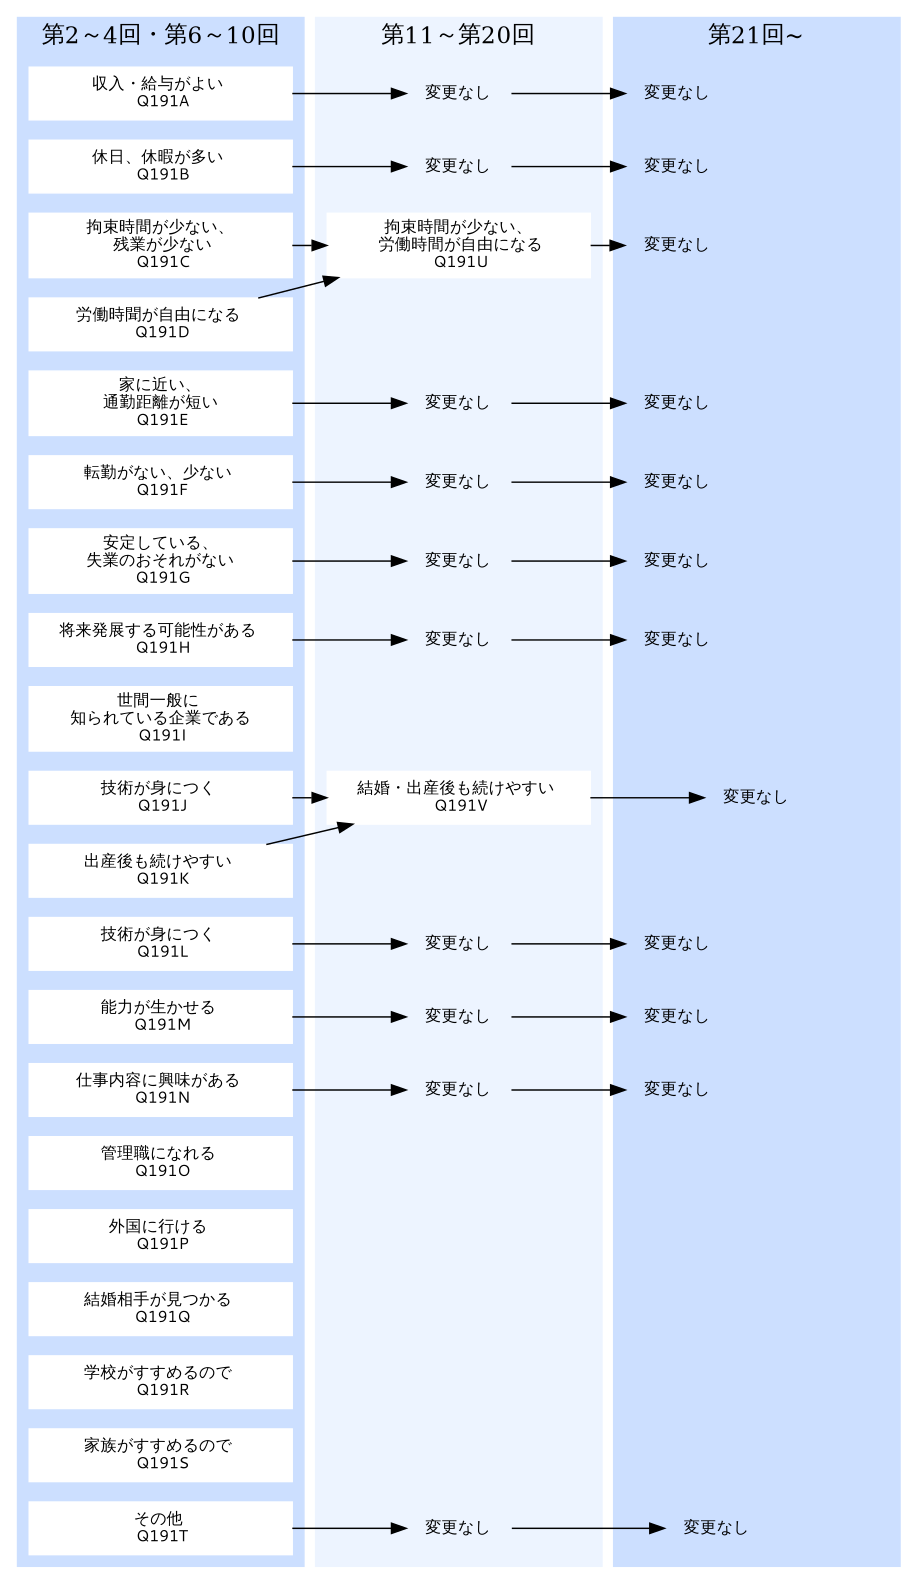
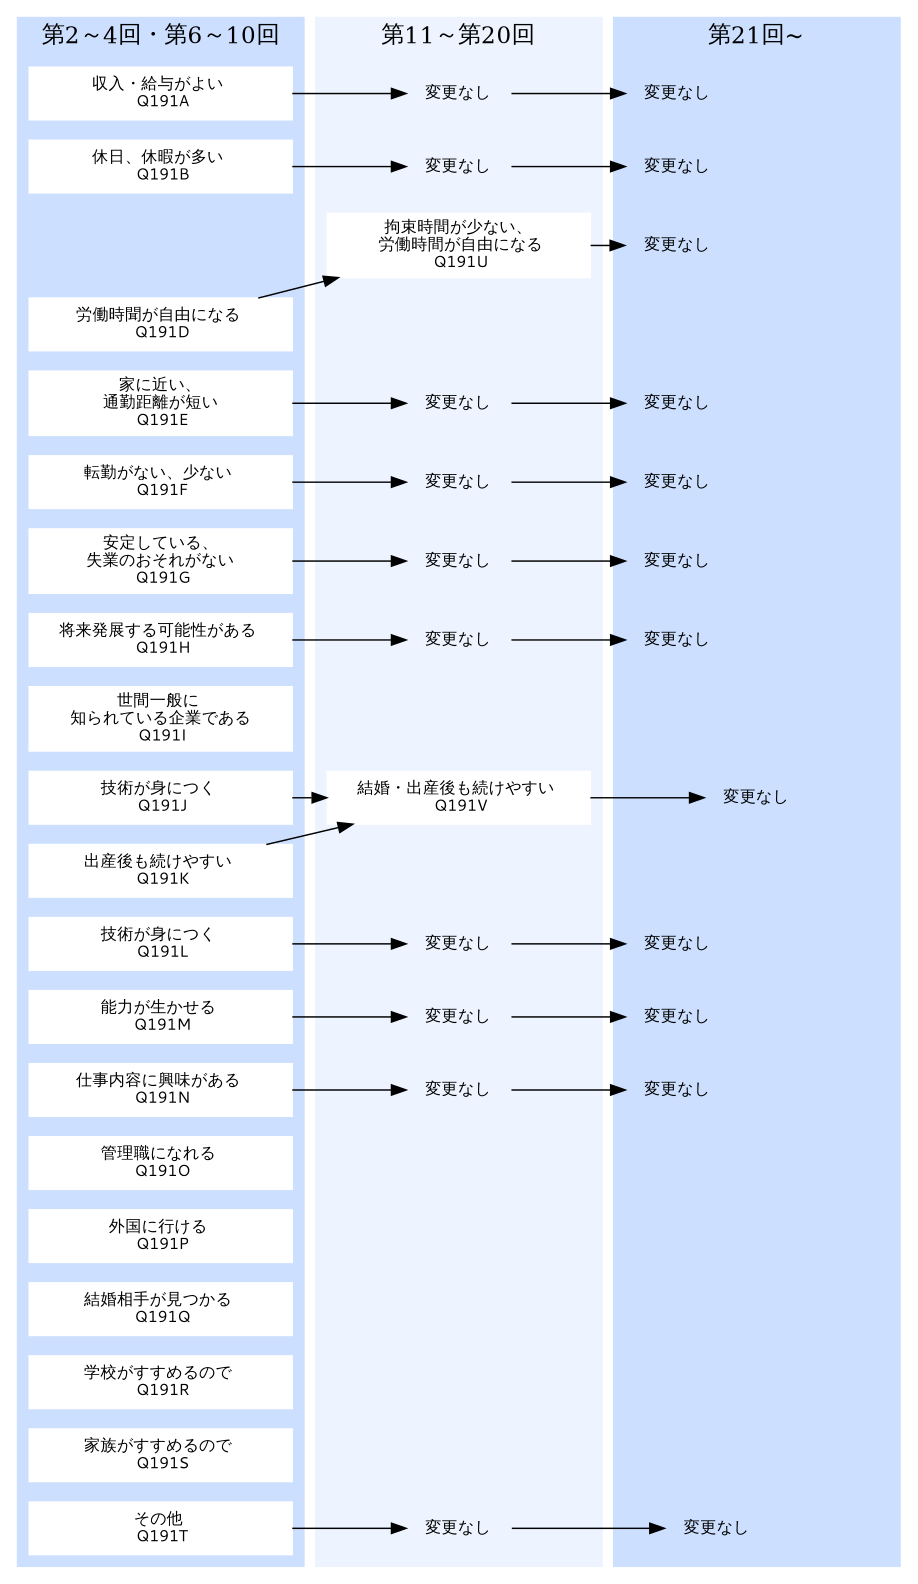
node "拘束時間が少ない、 残業が少ない Q191C": removed
